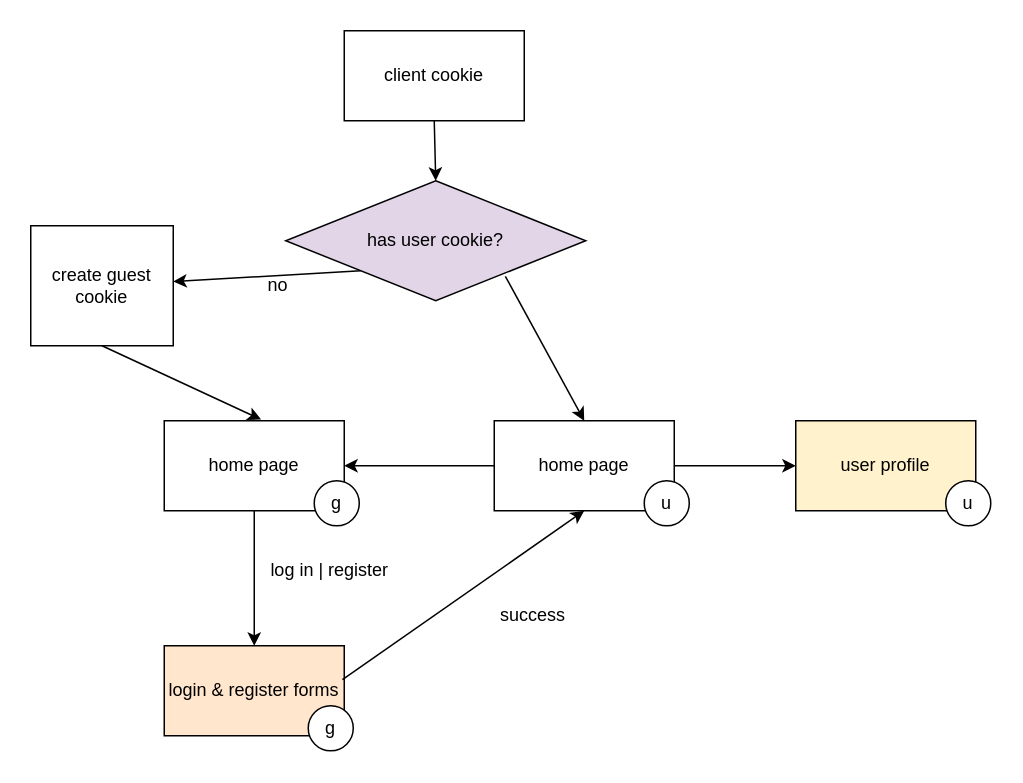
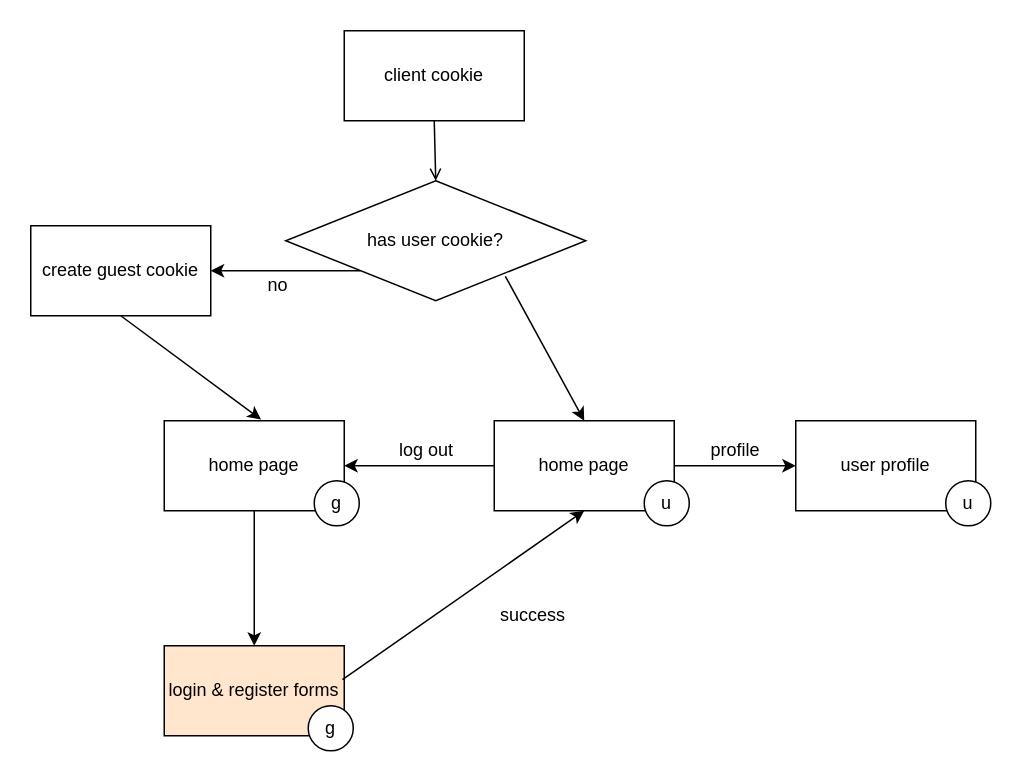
edge "client cookie" -> "has user cookie?": arrowhead classic -> open
node "has user cookie?": fillcolor #e1d5e7 -> #ffffff
node "create guest cookie": size 143x120 -> 180x90
node "log out": added
node "profile": added
node "user profile": fillcolor #fff2cc -> #ffffff
node "log in | register": removed
